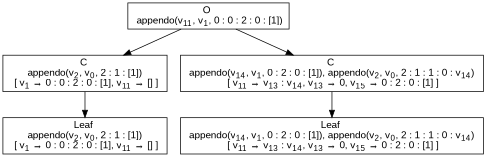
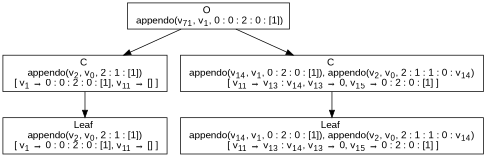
node "O": text "11" -> "71"
